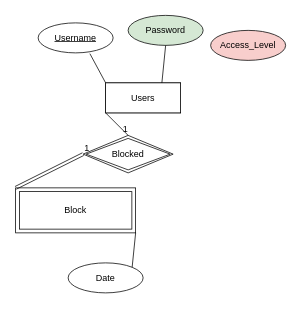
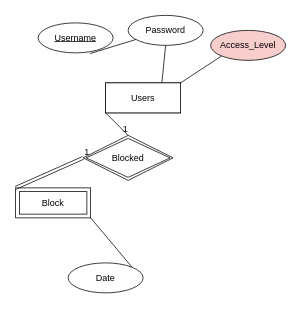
node "Password": fillcolor #d5e8d4 -> #ffffff
edge "Username" -- "Users": now "Username" -- "Password"
edge "Access_Level" -- "Users": added
node "Blocked": size 90x38 -> 90x45
node "Block": size 120x45 -> 75x30
